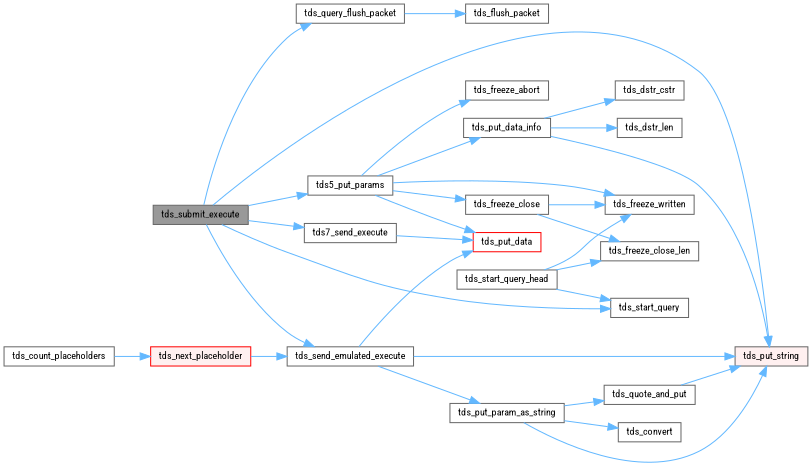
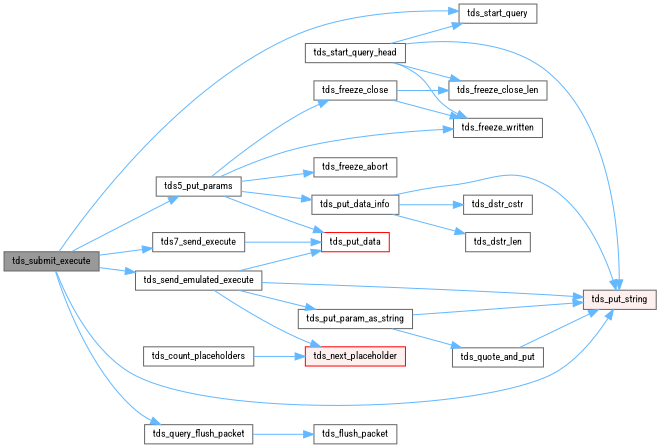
edge "tds_start_query_head" -> "tds_put_string": added
edge "tds_next_placeholder" -> "tds_send_emulated_execute": reversed
node "tds_convert": removed
